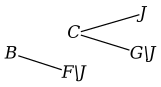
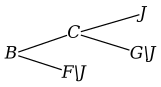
edge "C" -- "B": added
